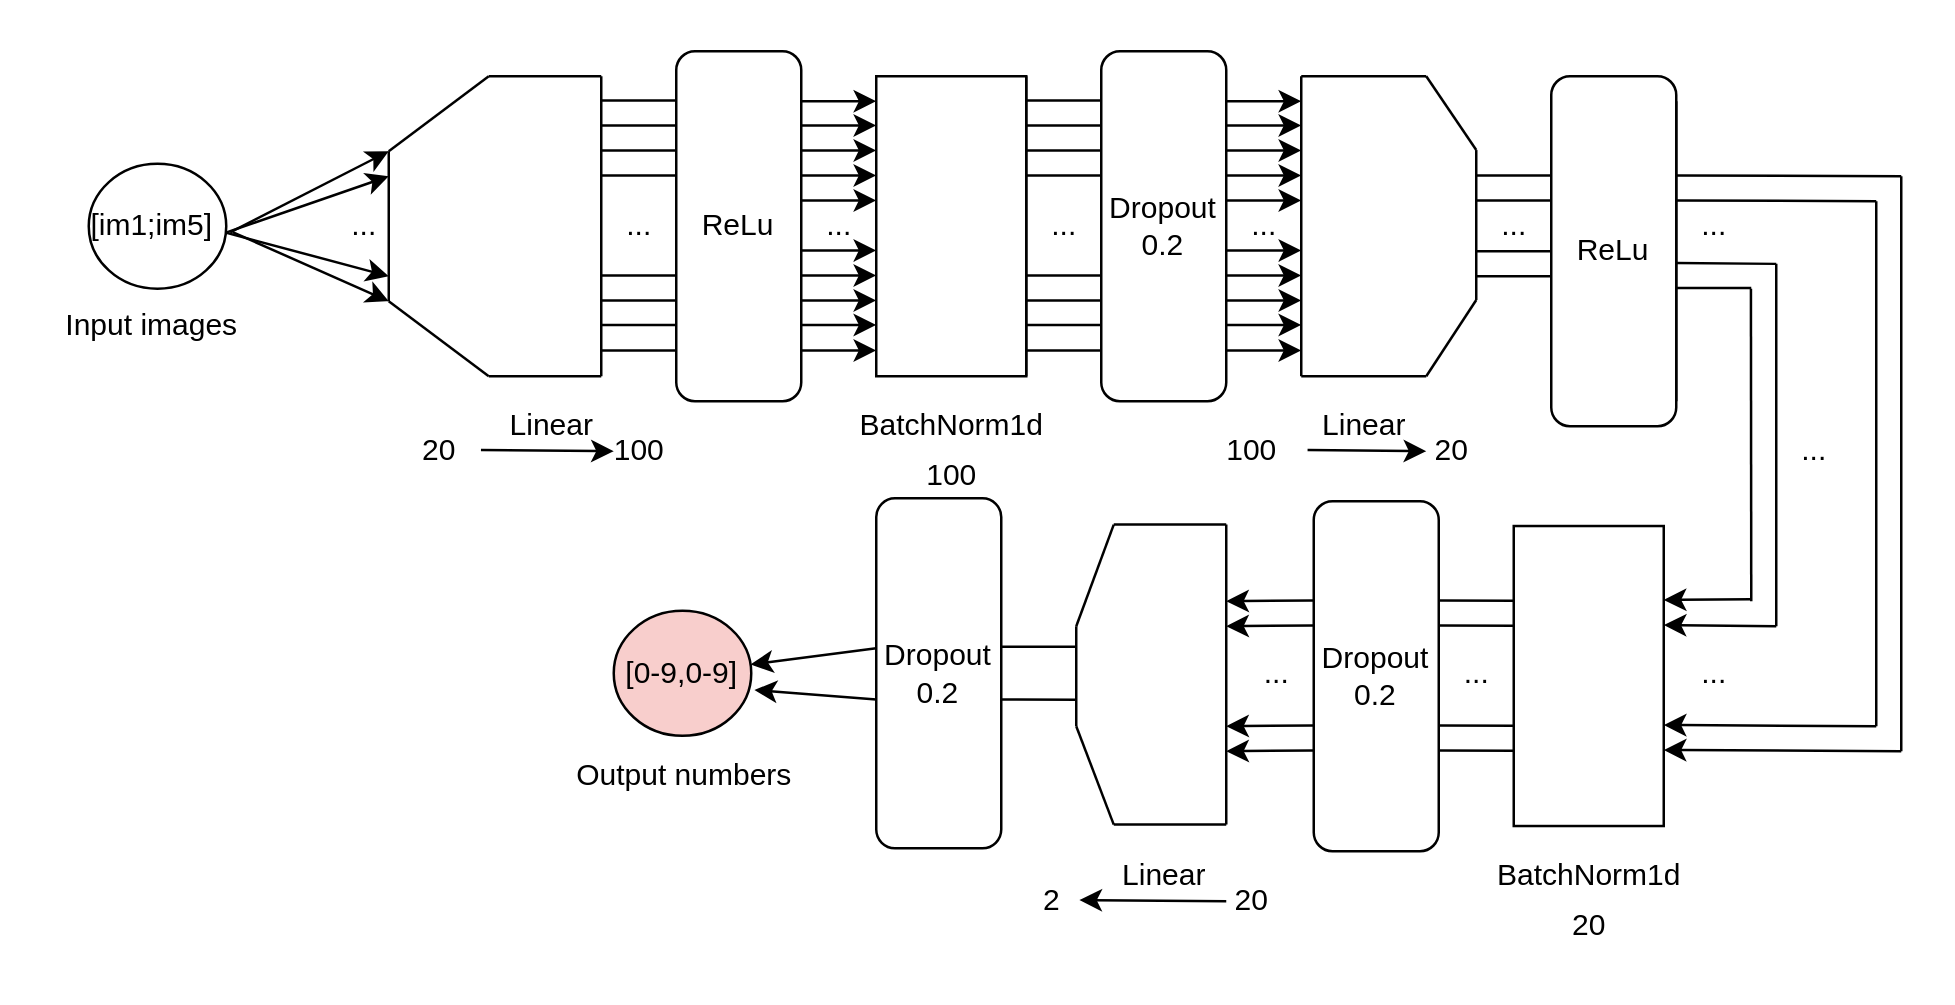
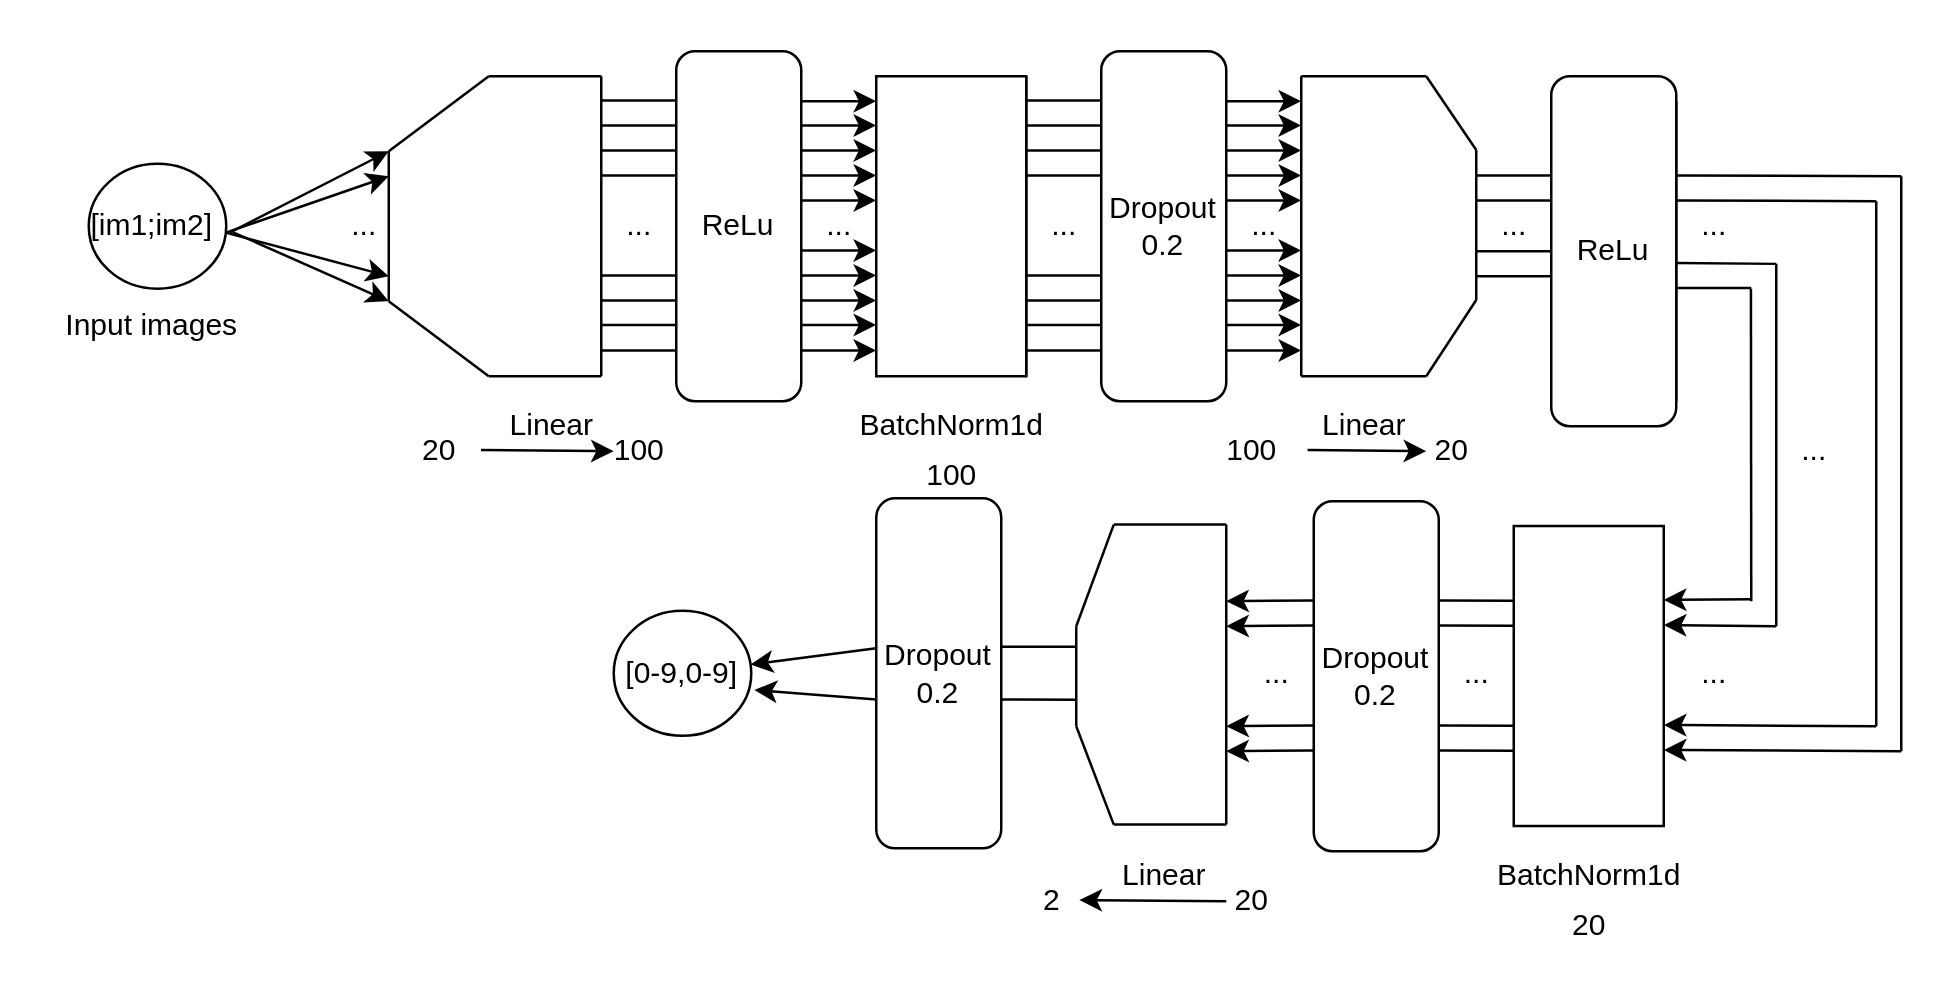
node "[im1;im5]": label "[im1;im5]" -> "[im1;im2]"
node "[0-9,0-9]": fillcolor #f8cecc -> #ffffff
node "Output numbers": removed
